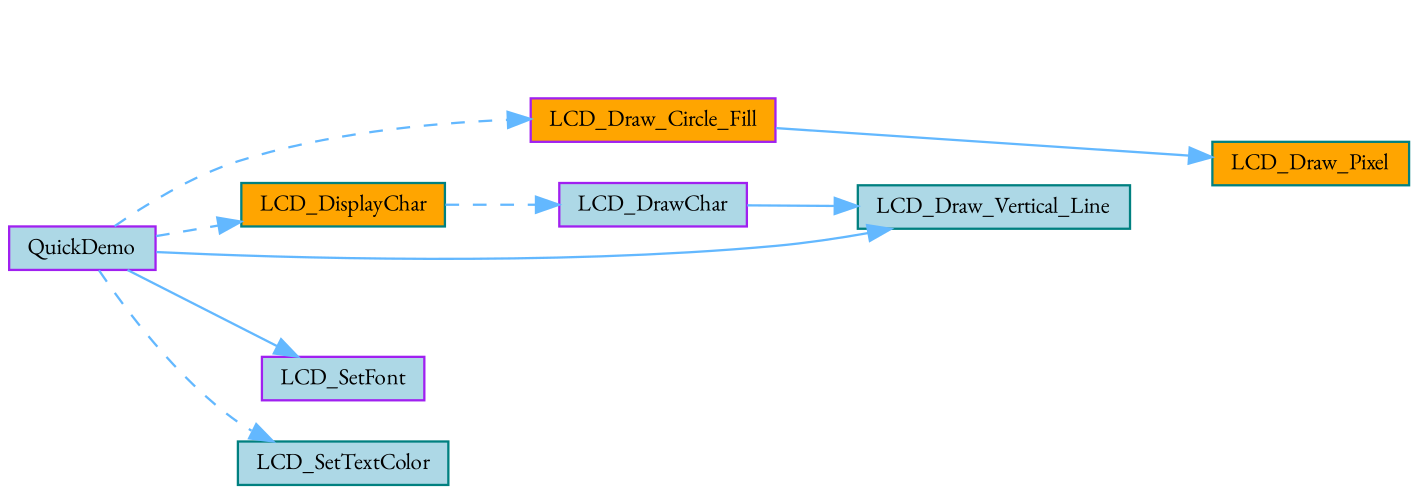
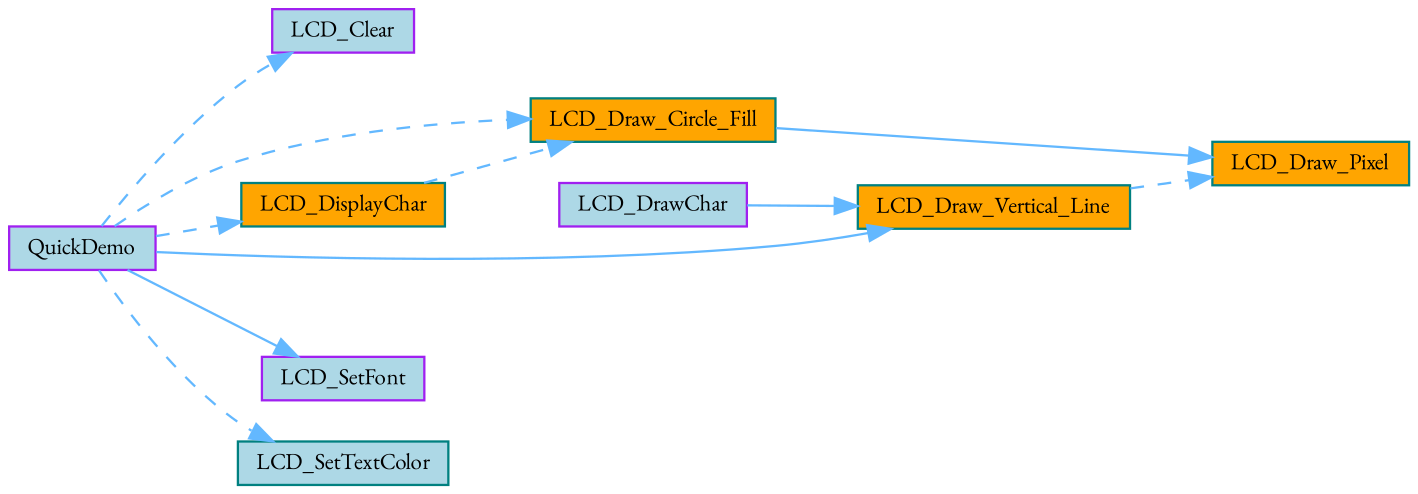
node "LCD_Clear": added
node "LCD_Draw_Circle_Fill": color purple -> teal
edge "LCD_Draw_Vertical_Line" -> "LCD_Draw_Pixel": added
edge "LCD_DisplayChar" -> "LCD_DrawChar": now "LCD_DisplayChar" -> "LCD_Draw_Circle_Fill"
node "LCD_Draw_Vertical_Line": fillcolor lightblue -> orange
